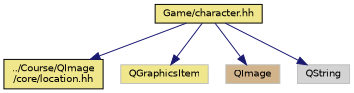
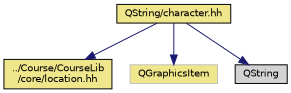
node "Game/character.hh": label "Game/character.hh" -> "QString/character.hh"
node "../Course/QImage /core/location.hh": label "../Course/QImage /core/location.hh" -> "../Course/CourseLib /core/location.hh"
node "QImage": removed
node "QString": color grey75 -> black
